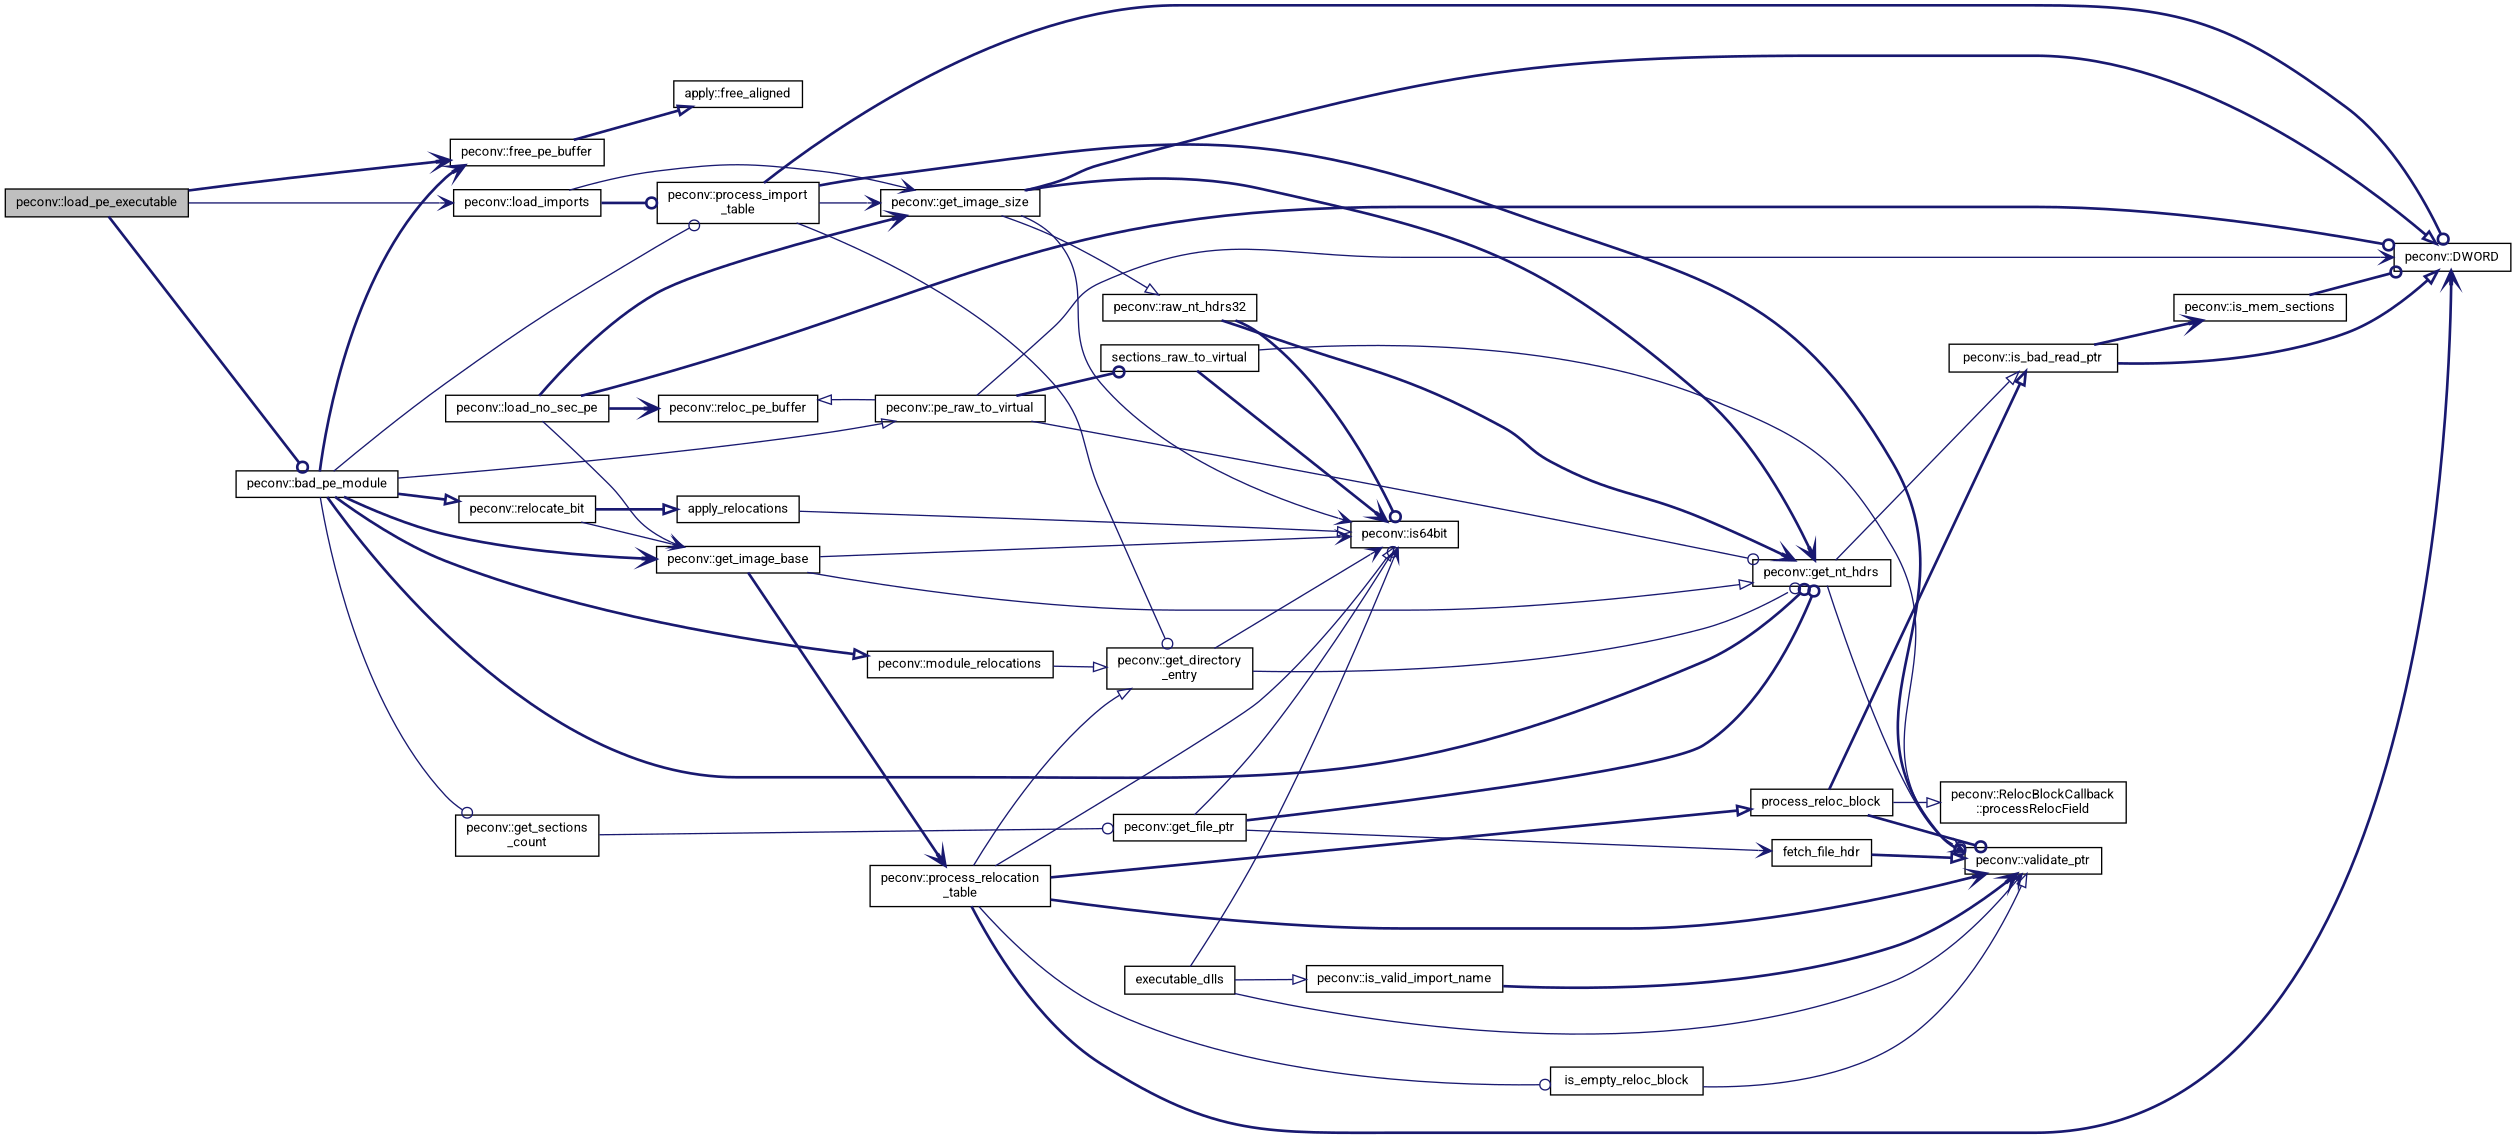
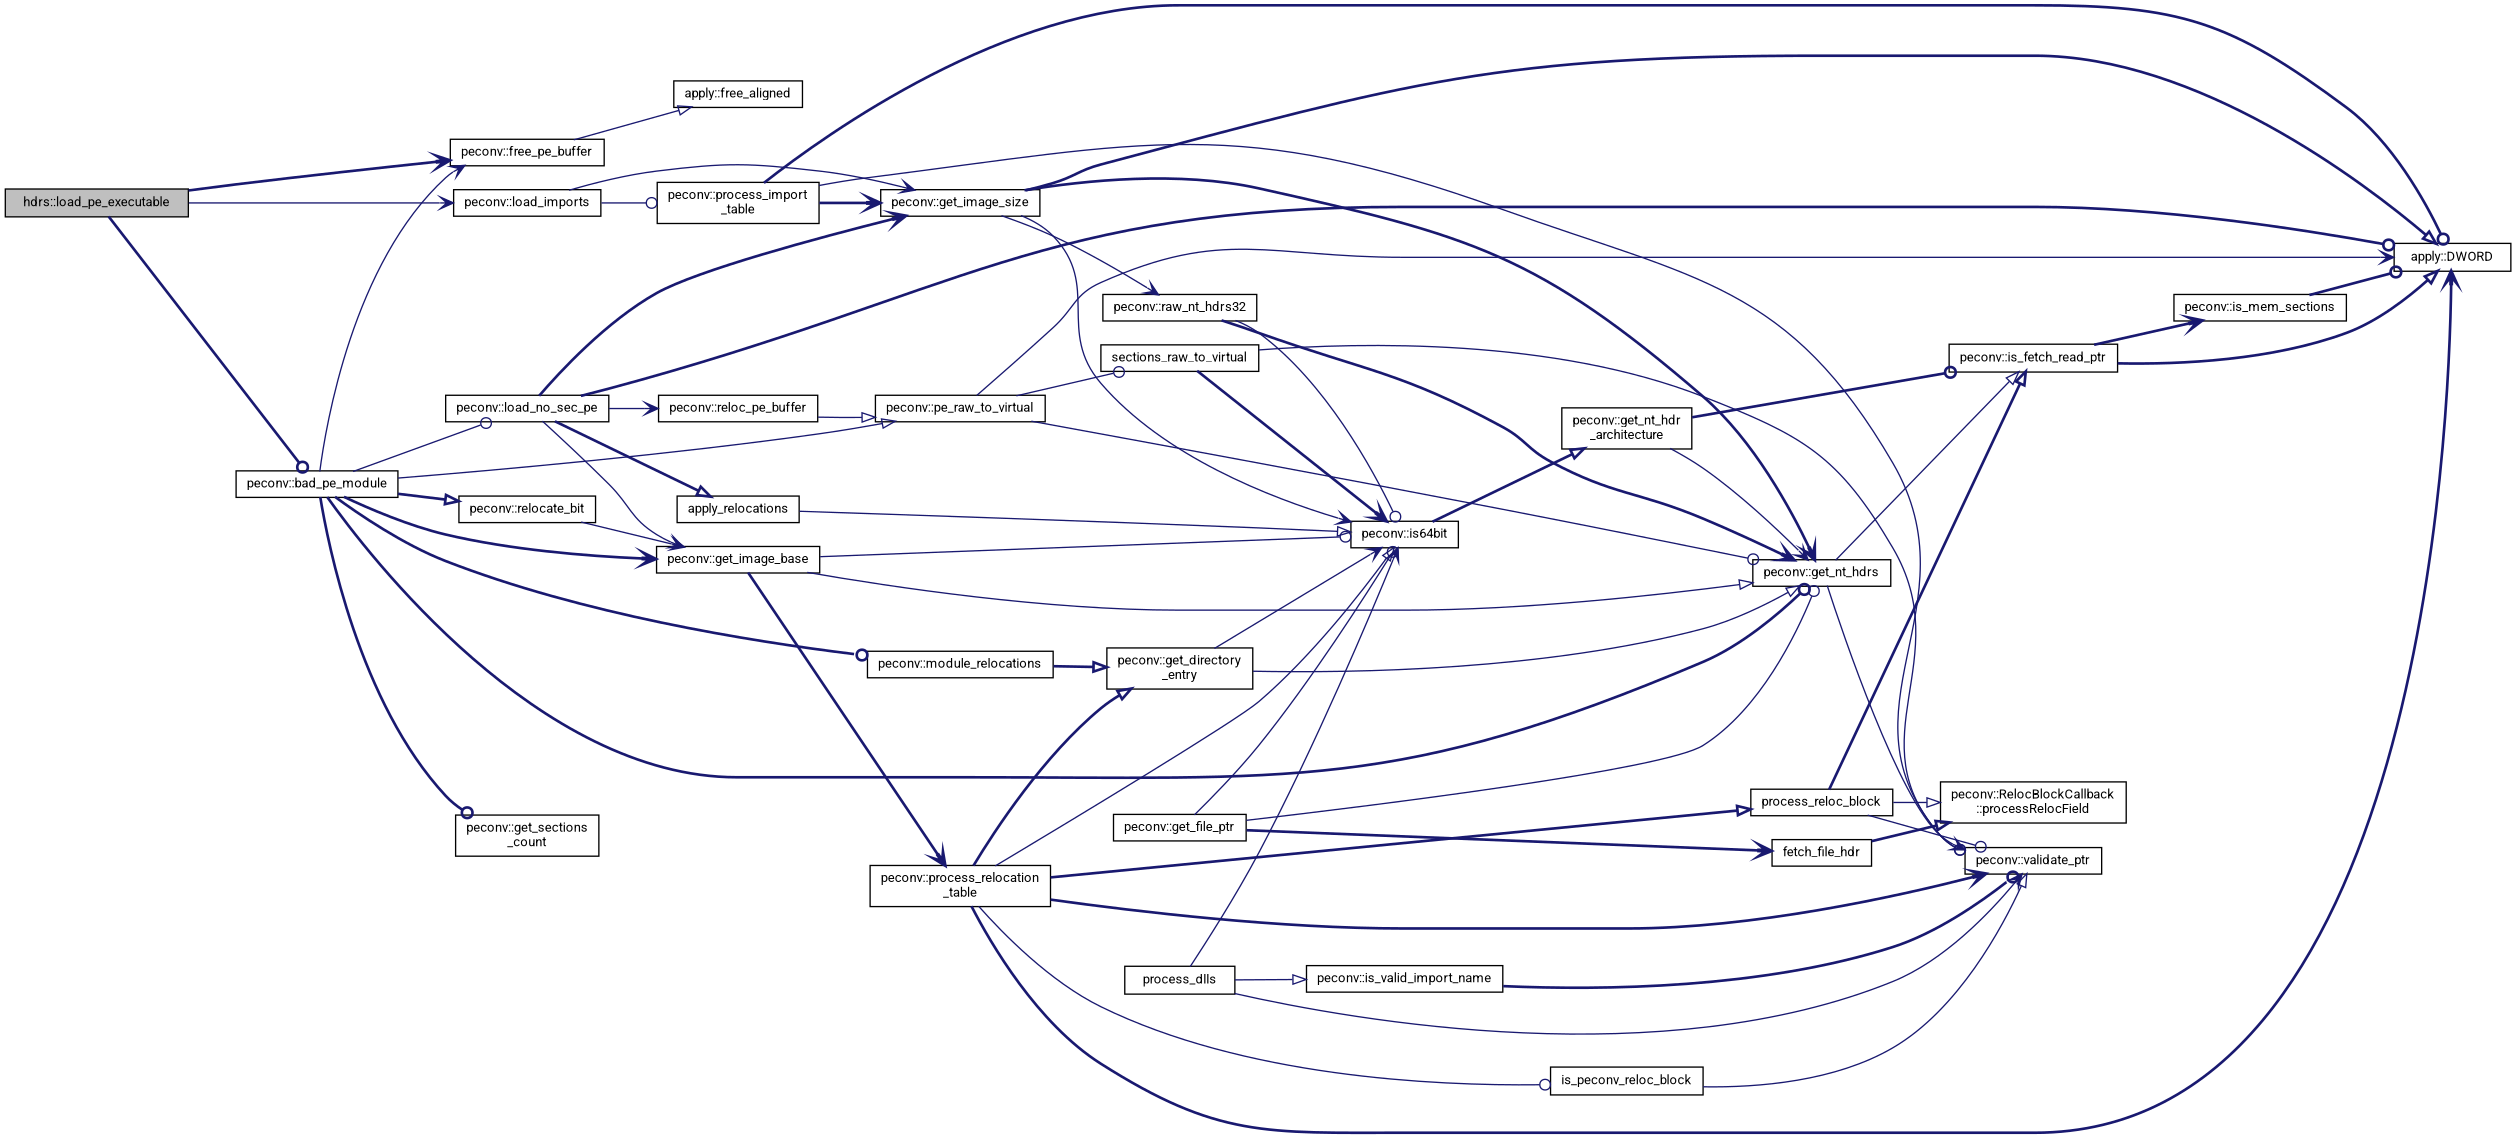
edge "peconv::free_pe_buffer" -> "apply::free_aligned": style bold -> solid
node "peconv::load_pe_executable": label "peconv::load_pe_executable" -> "hdrs::load_pe_executable"
edge "peconv::load_imports" -> "peconv::process_import _table": style bold -> solid
edge "peconv::process_import _table" -> "peconv::get_image_size": style solid -> bold
edge "peconv::process_import _table" -> "peconv::validate_ptr": style bold -> solid
edge "peconv::get_image_size" -> "peconv::raw_nt_hdrs32": arrowhead onormal -> vee
node "peconv::DWORD": label "peconv::DWORD" -> "apply::DWORD"
edge "peconv::bad_pe_module" -> "peconv::free_pe_buffer": style bold -> solid
edge "peconv::bad_pe_module" -> "peconv::process_import _table": now "peconv::bad_pe_module" -> "peconv::load_no_sec_pe"
node "peconv::is_bad_read_ptr": label "peconv::is_bad_read_ptr" -> "peconv::is_fetch_read_ptr"
edge "peconv::process_import _table" -> "peconv::get_directory _entry": removed
edge "peconv::pe_raw_to_virtual" -> "sections_raw_to_virtual": style bold -> solid
edge "peconv::pe_raw_to_virtual" -> "peconv::reloc_pe_buffer": reversed
edge "peconv::raw_nt_hdrs32" -> "peconv::is64bit": style bold -> solid
edge "peconv::load_no_sec_pe" -> "peconv::reloc_pe_buffer": style bold -> solid
edge "sections_raw_to_virtual" -> "peconv::validate_ptr": arrowhead vee -> odot
node "peconv::get_nt_hdr _architecture": added
edge "peconv::relocate_bit" -> "apply_relocations": now "peconv::load_no_sec_pe" -> "apply_relocations"
edge "peconv::get_image_base" -> "peconv::is64bit": arrowhead vee -> odot
edge "peconv::bad_pe_module" -> "peconv::module_relocations": arrowhead onormal -> odot
edge "peconv::get_directory _entry" -> "peconv::get_nt_hdrs": arrowhead odot -> onormal
edge "peconv::bad_pe_module" -> "peconv::get_sections _count": style solid -> bold
edge "peconv::module_relocations" -> "peconv::get_directory _entry": style solid -> bold
edge "peconv::get_nt_hdrs" -> "peconv::validate_ptr": arrowhead odot -> vee
edge "peconv::process_relocation _table" -> "peconv::get_directory _entry": style solid -> bold
edge "peconv::get_file_ptr" -> "peconv::get_nt_hdrs": style bold -> solid
edge "process_reloc_block" -> "peconv::validate_ptr": style bold -> solid
edge "peconv::get_sections _count" -> "peconv::get_file_ptr": removed
edge "peconv::get_file_ptr" -> "fetch_file_hdr": style solid -> bold
edge "fetch_file_hdr" -> "peconv::validate_ptr": now "fetch_file_hdr" -> "peconv::RelocBlockCallback ::processRelocField"
edge "peconv::is_valid_import_name" -> "peconv::validate_ptr": arrowhead vee -> odot
node "executable_dlls": label "executable_dlls" -> "process_dlls"
node "is_empty_reloc_block": label "is_empty_reloc_block" -> "is_peconv_reloc_block"
